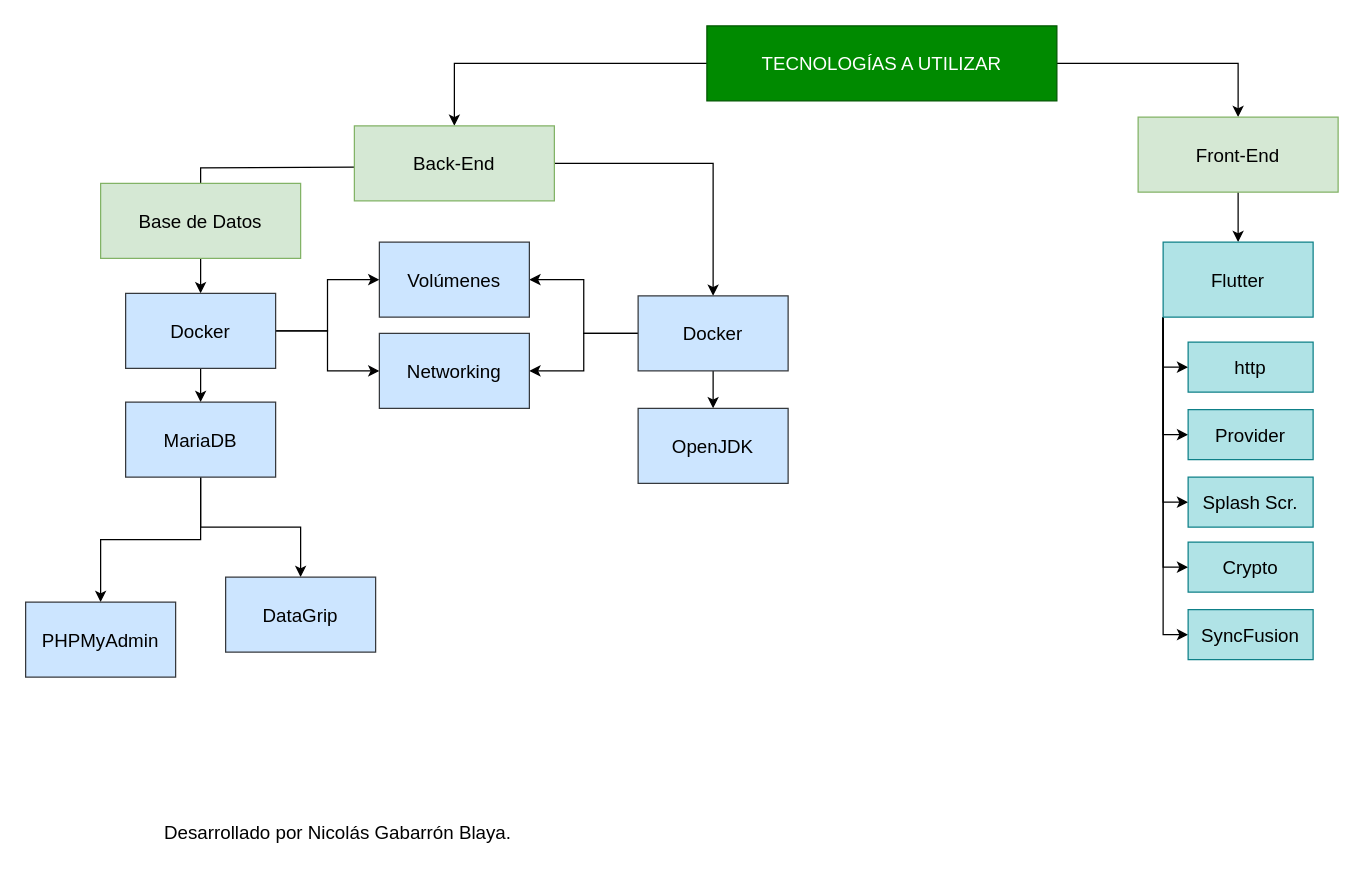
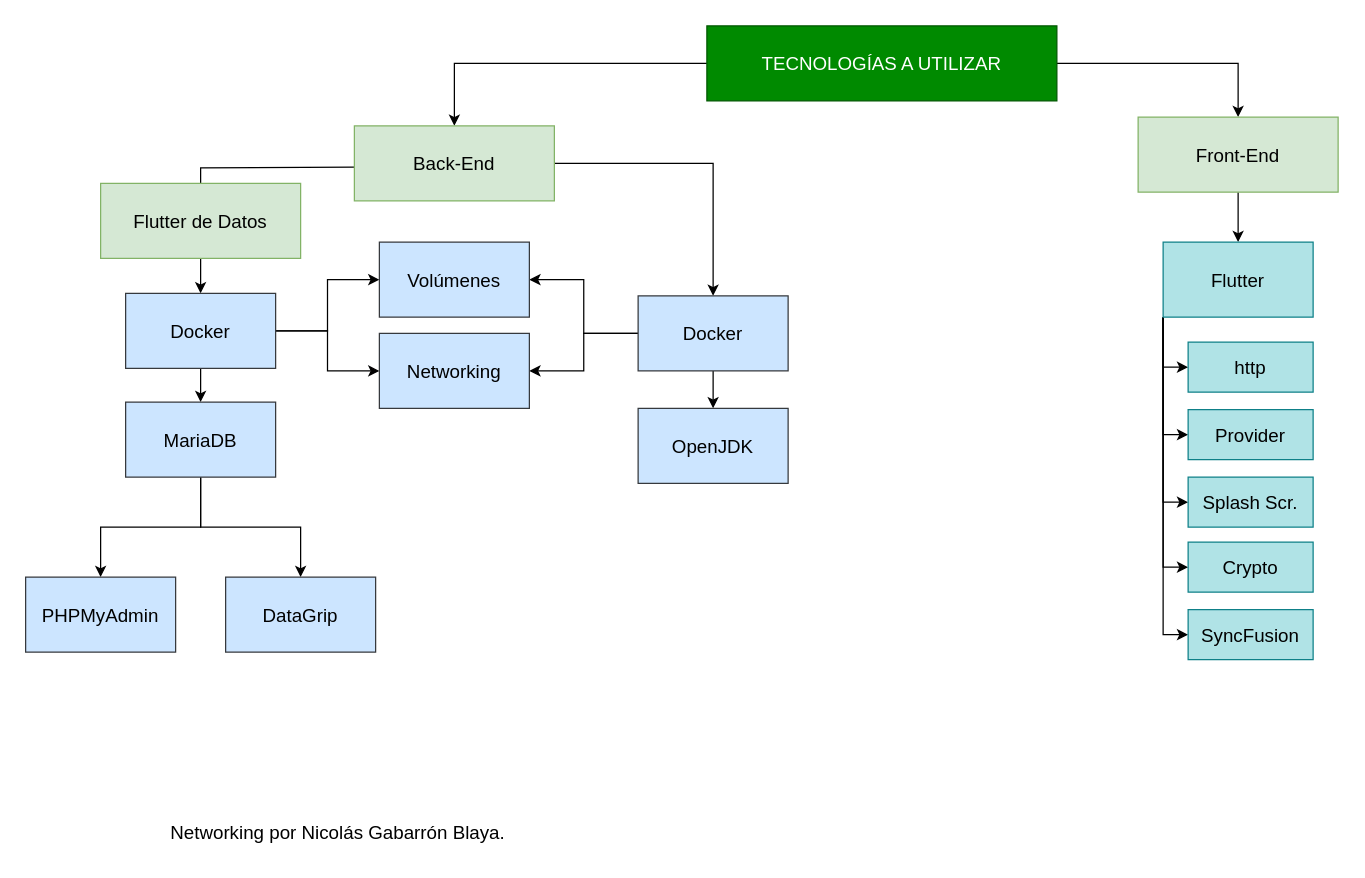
node "Base de Datos": label "Base de Datos" -> "Flutter de Datos"
node "PHPMyAdmin": moved (101, 639) -> (101, 614)
node "Desarrollado por Nicolás Gabarrón Blaya.": label "Desarrollado por Nicolás Gabarrón Blaya." -> "Networking por Nicolás Gabarrón Blaya."
